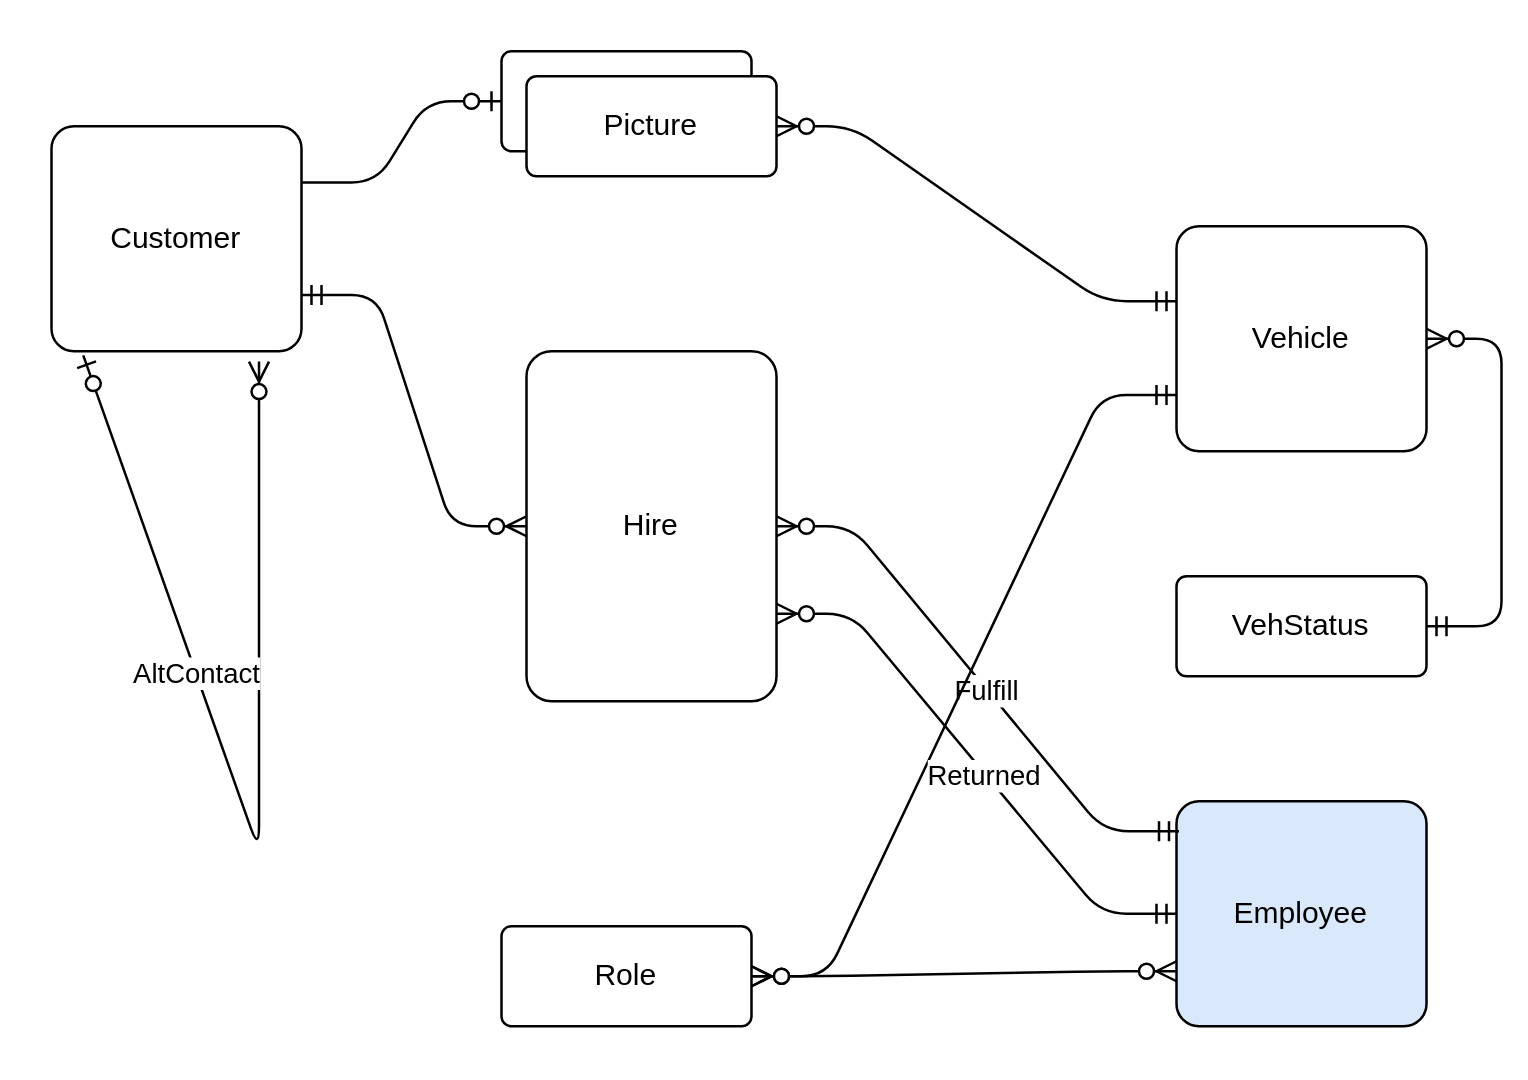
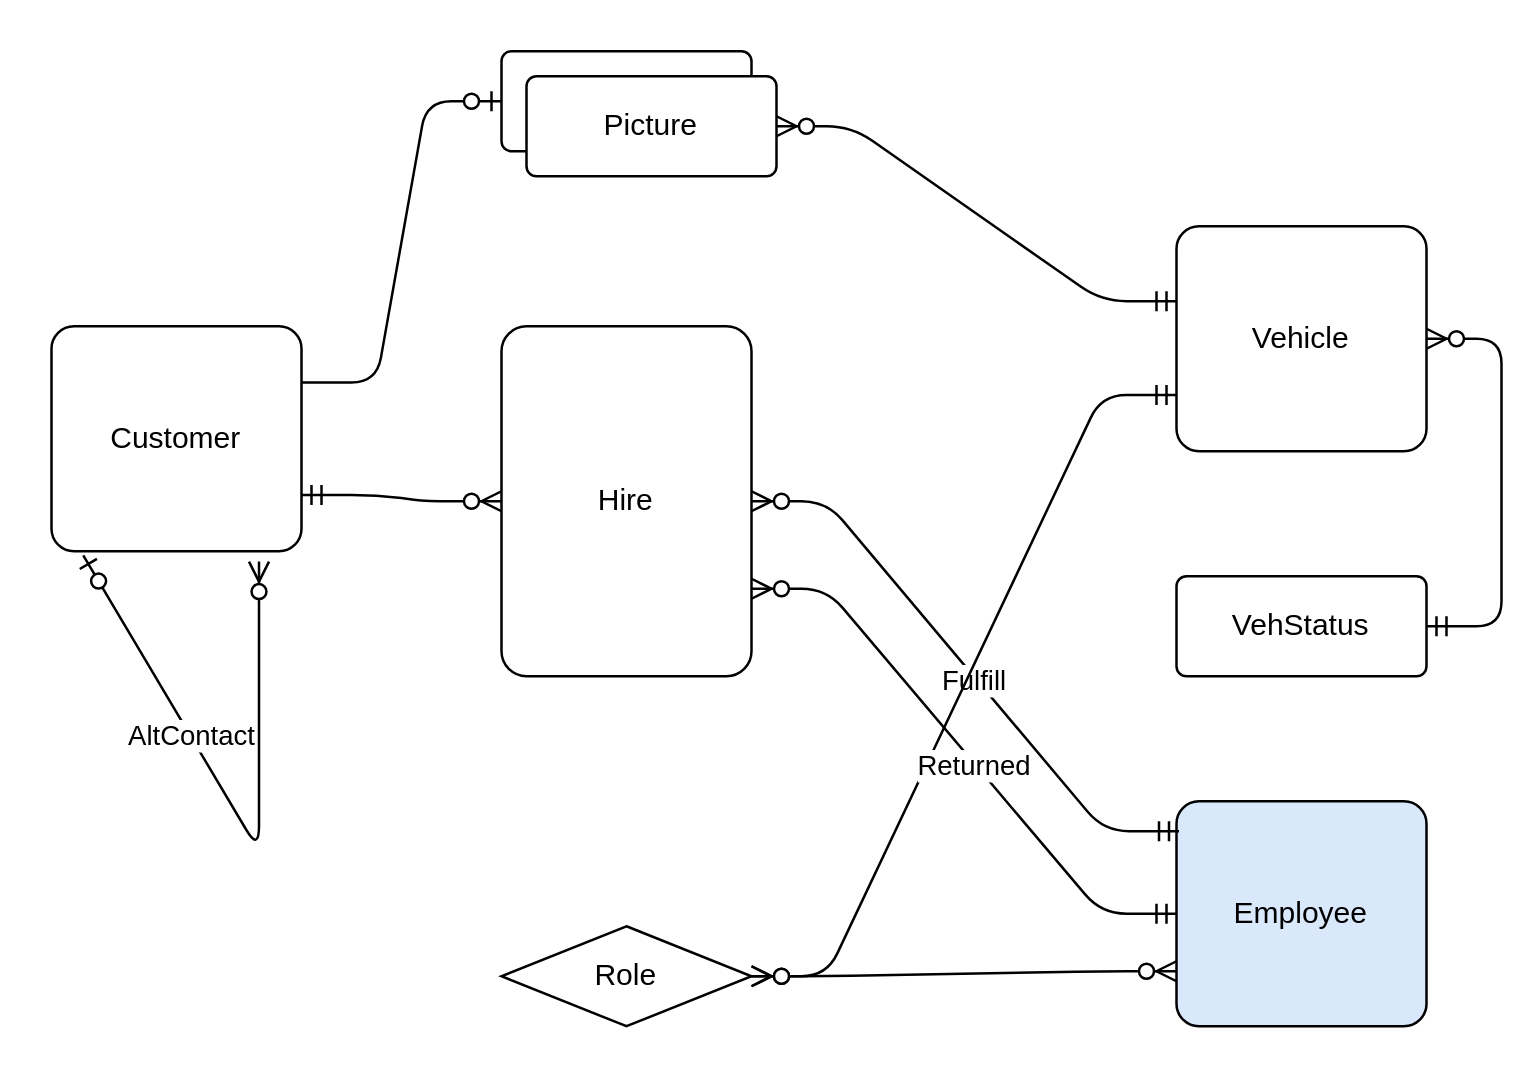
node "Customer": moved (176, 239) -> (176, 439)
node "Hire": moved (651, 526) -> (626, 501)
node "Role": shape rounded rectangle -> diamond
